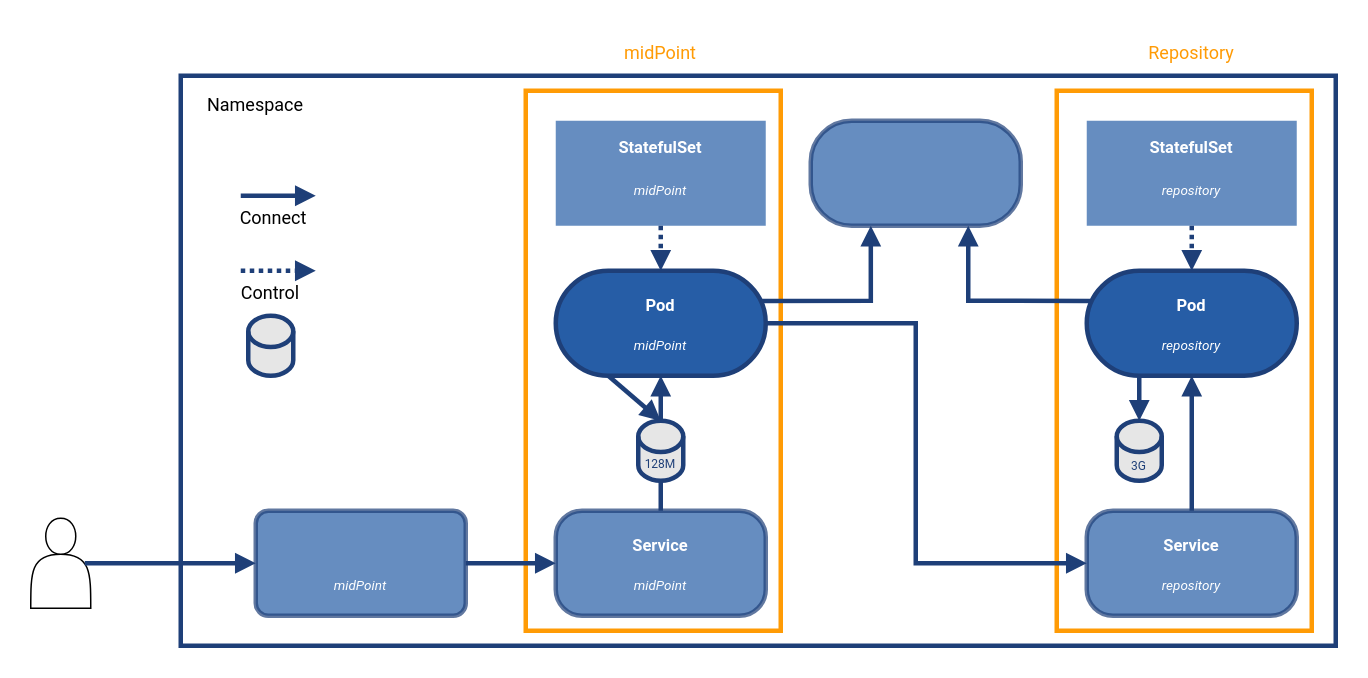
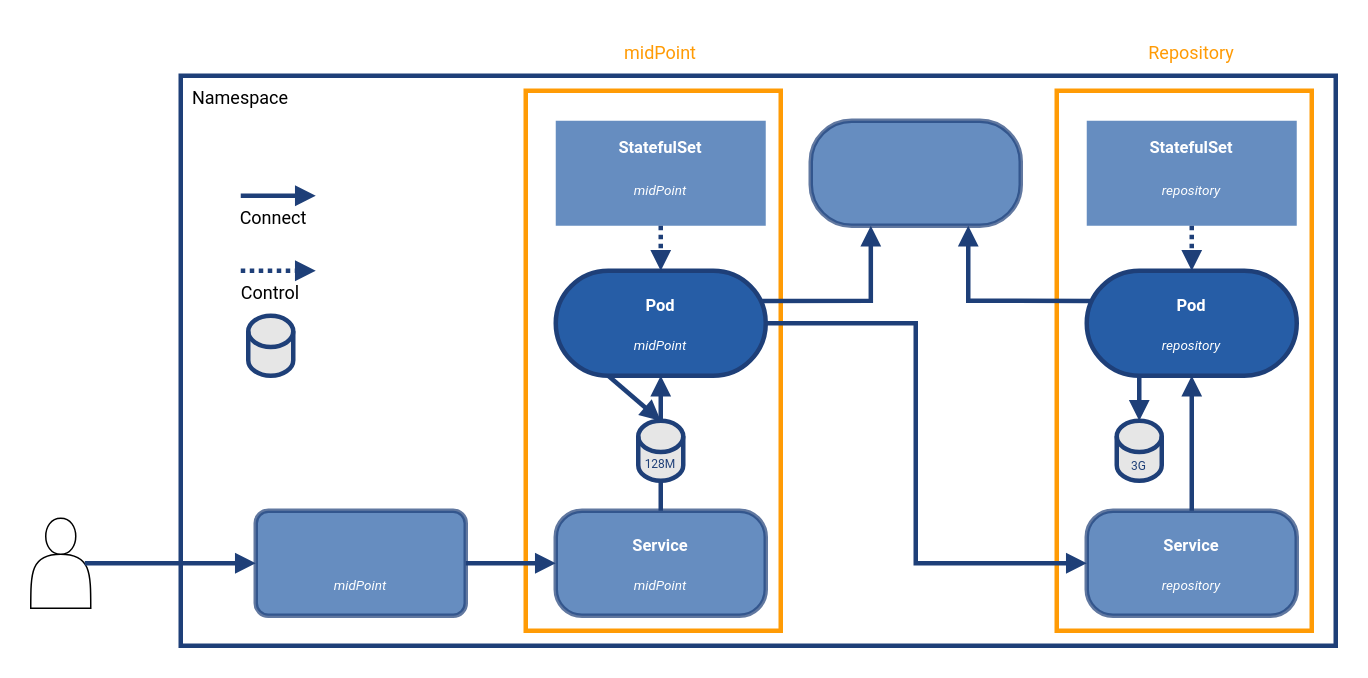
node "Namespace": moved (256, 106) -> (241, 98)
